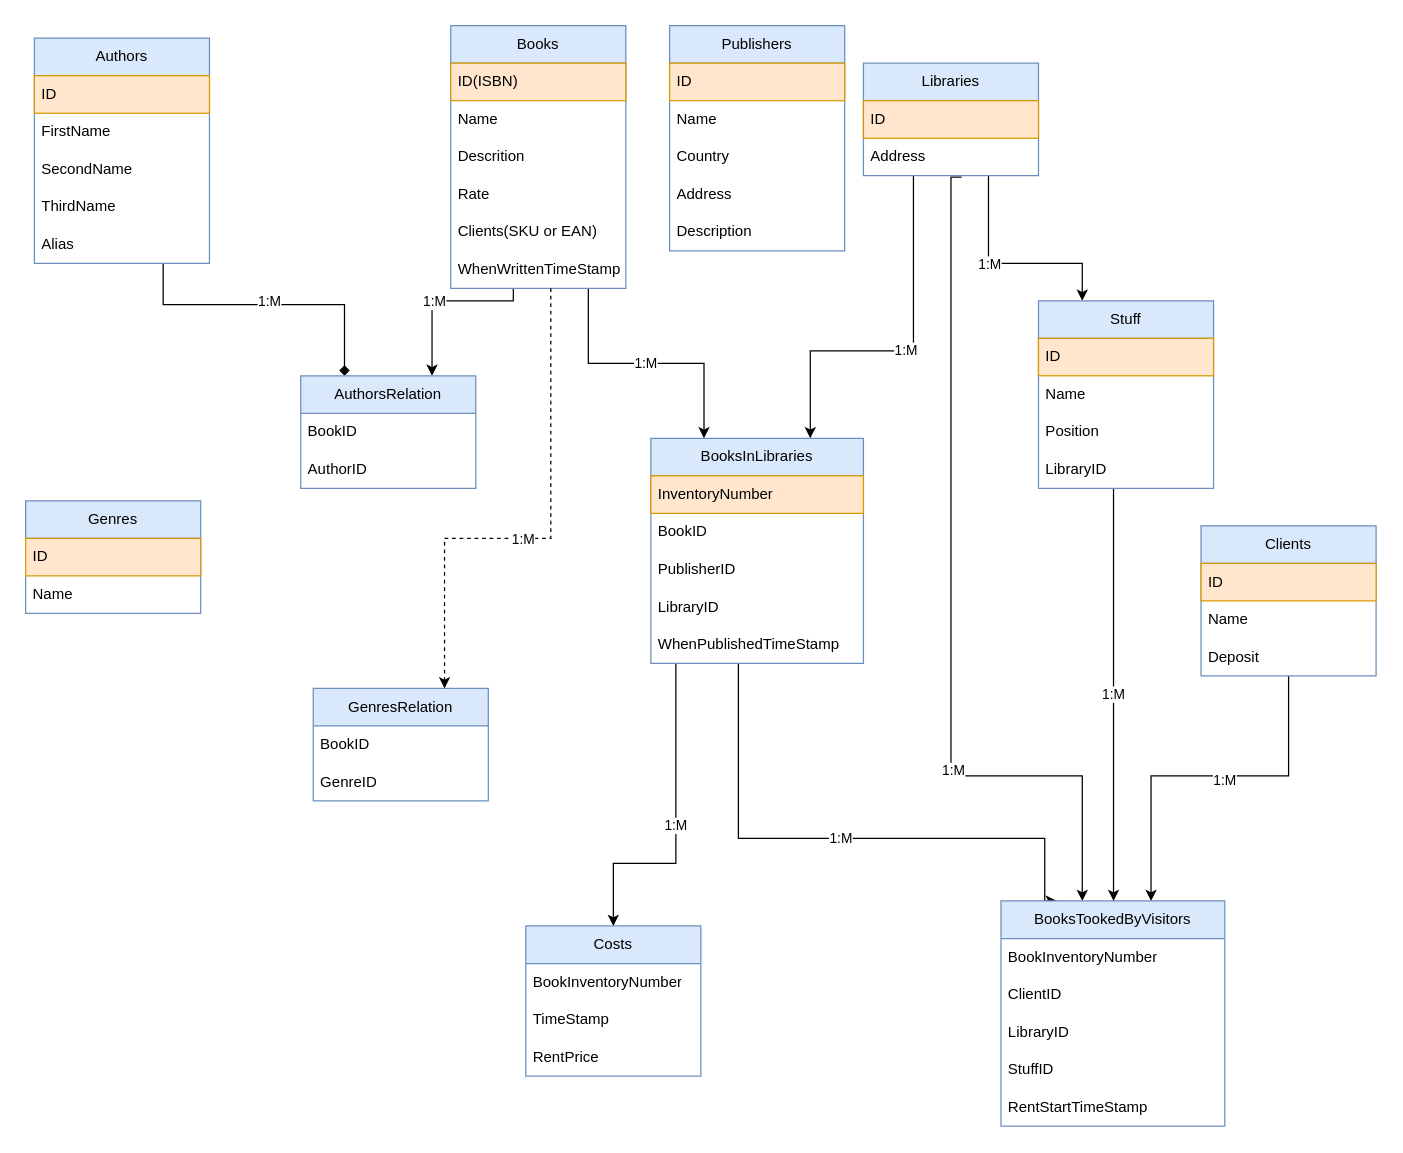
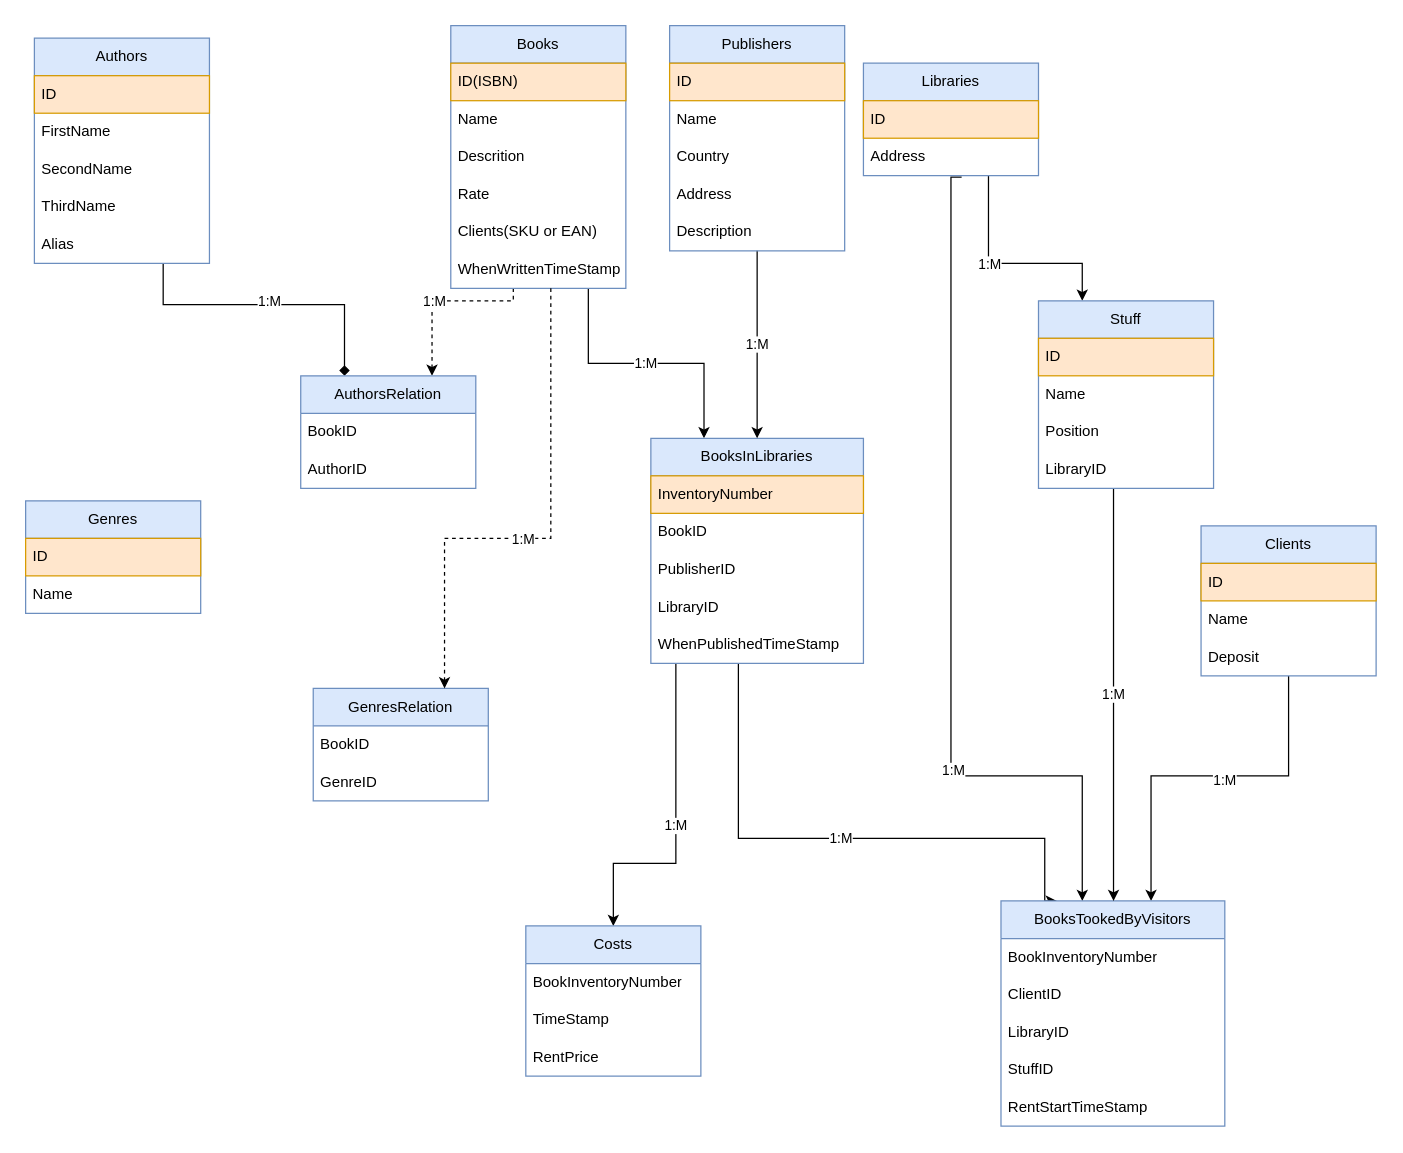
edge "Books" -> "AuthorsRelation": style solid -> dashed
edge "Publishers" -> "BooksInLibraries": added, label "1:M"
edge "Libraries" -> "BooksInLibraries": removed, label "1:M"
